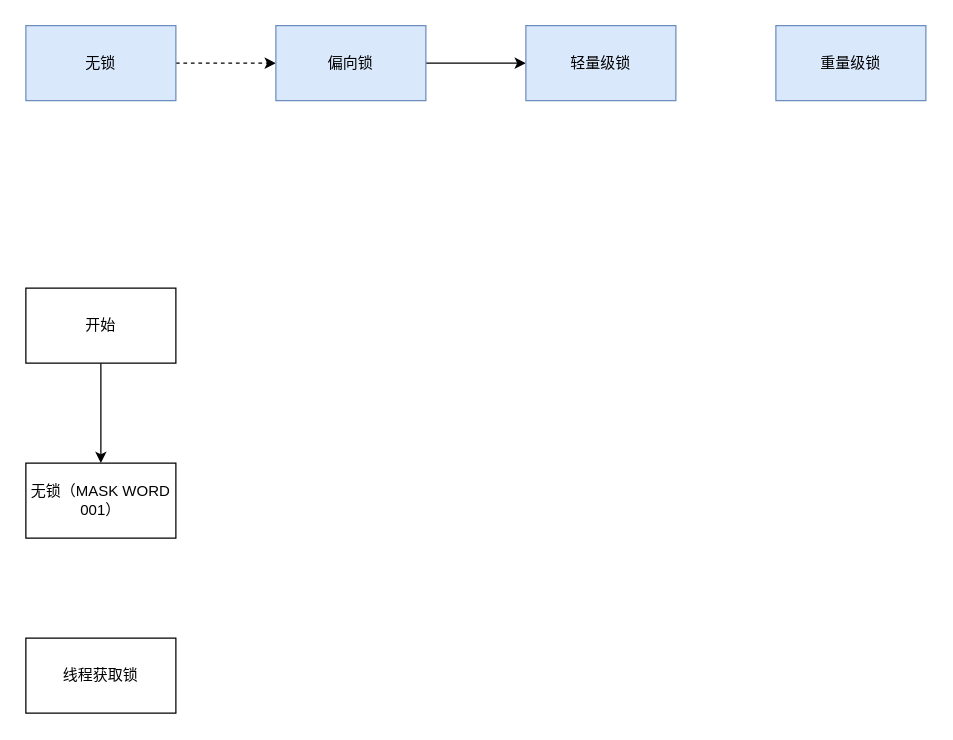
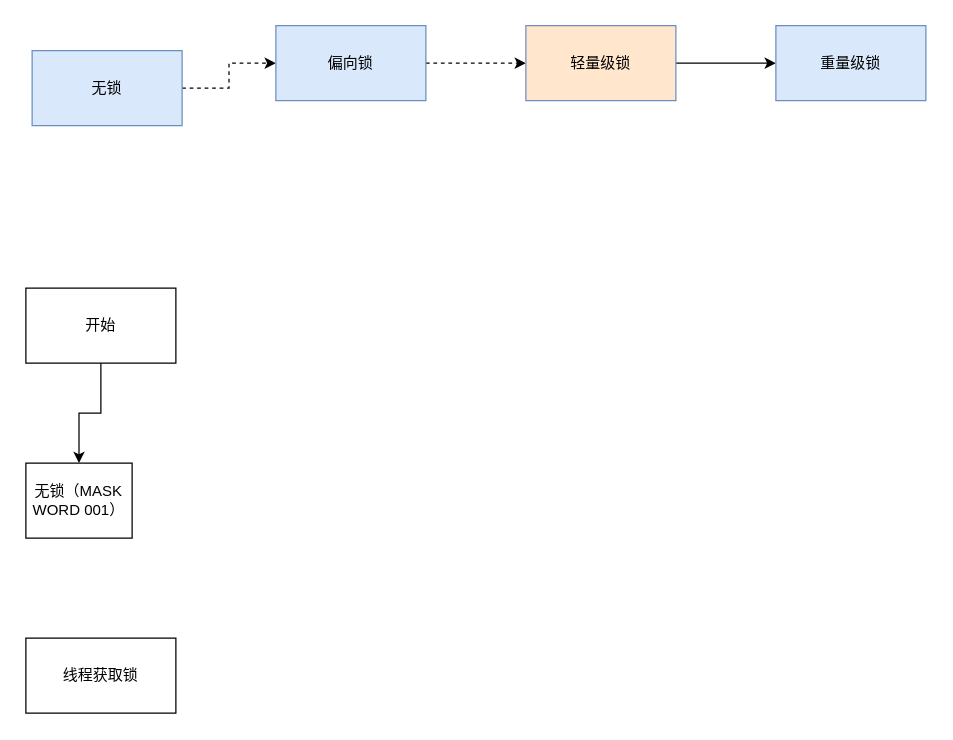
node "无锁": moved (101, 63) -> (107, 88)
edge "偏向锁" -> "轻量级锁": style solid -> dashed
node "轻量级锁": fillcolor #dae8fc -> #ffe6cc
edge "轻量级锁" -> "重量级锁": added
node "无锁（MASK WORD 001）": size 150x75 -> 106x75
